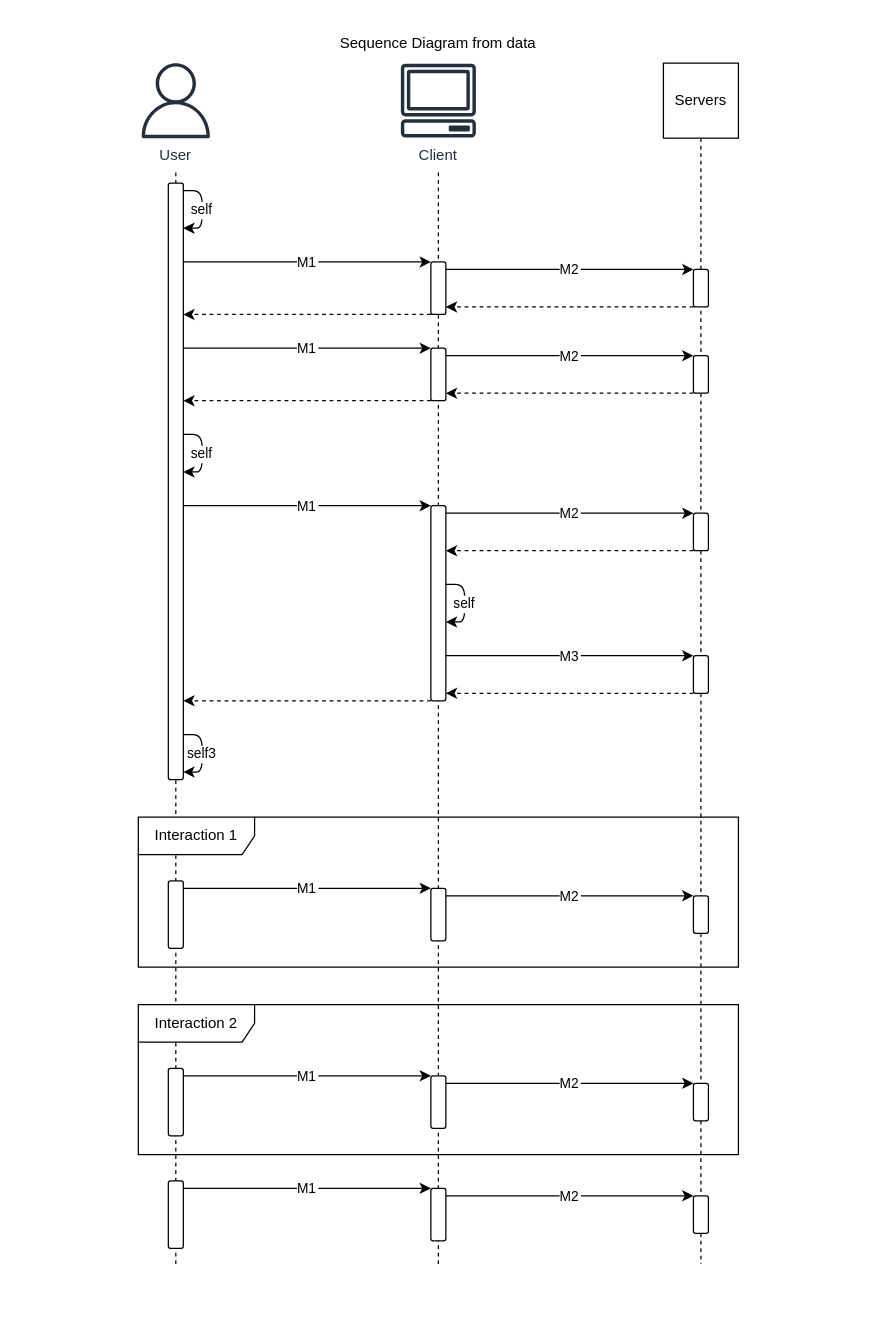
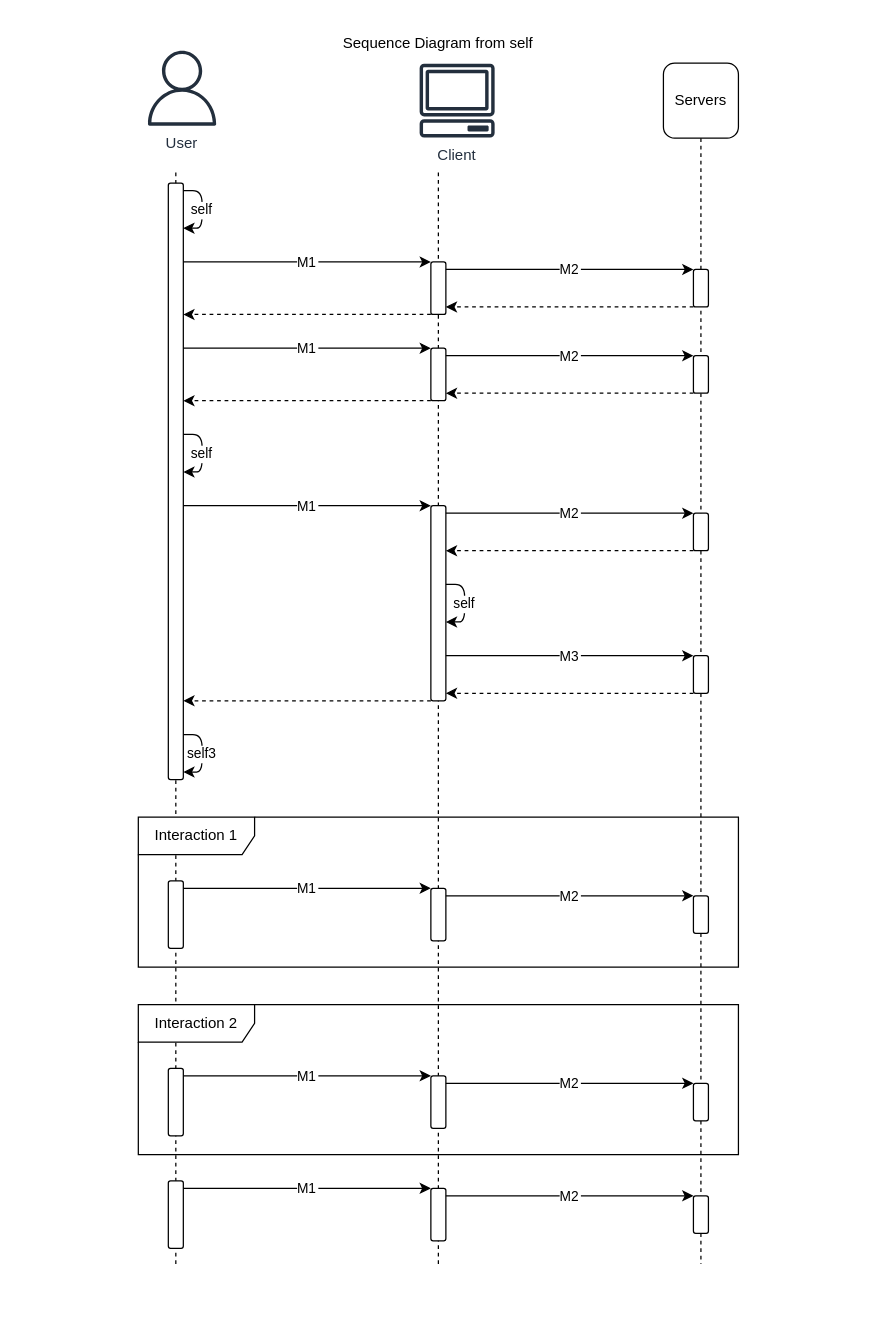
node "Sequence Diagram from data": label "Sequence Diagram from data" -> "Sequence Diagram from self"
node "User": moved (176, 101) -> (182, 88)
node "Client": moved (438, 101) -> (457, 101)
node "Servers": shape rectangle -> rounded rectangle
